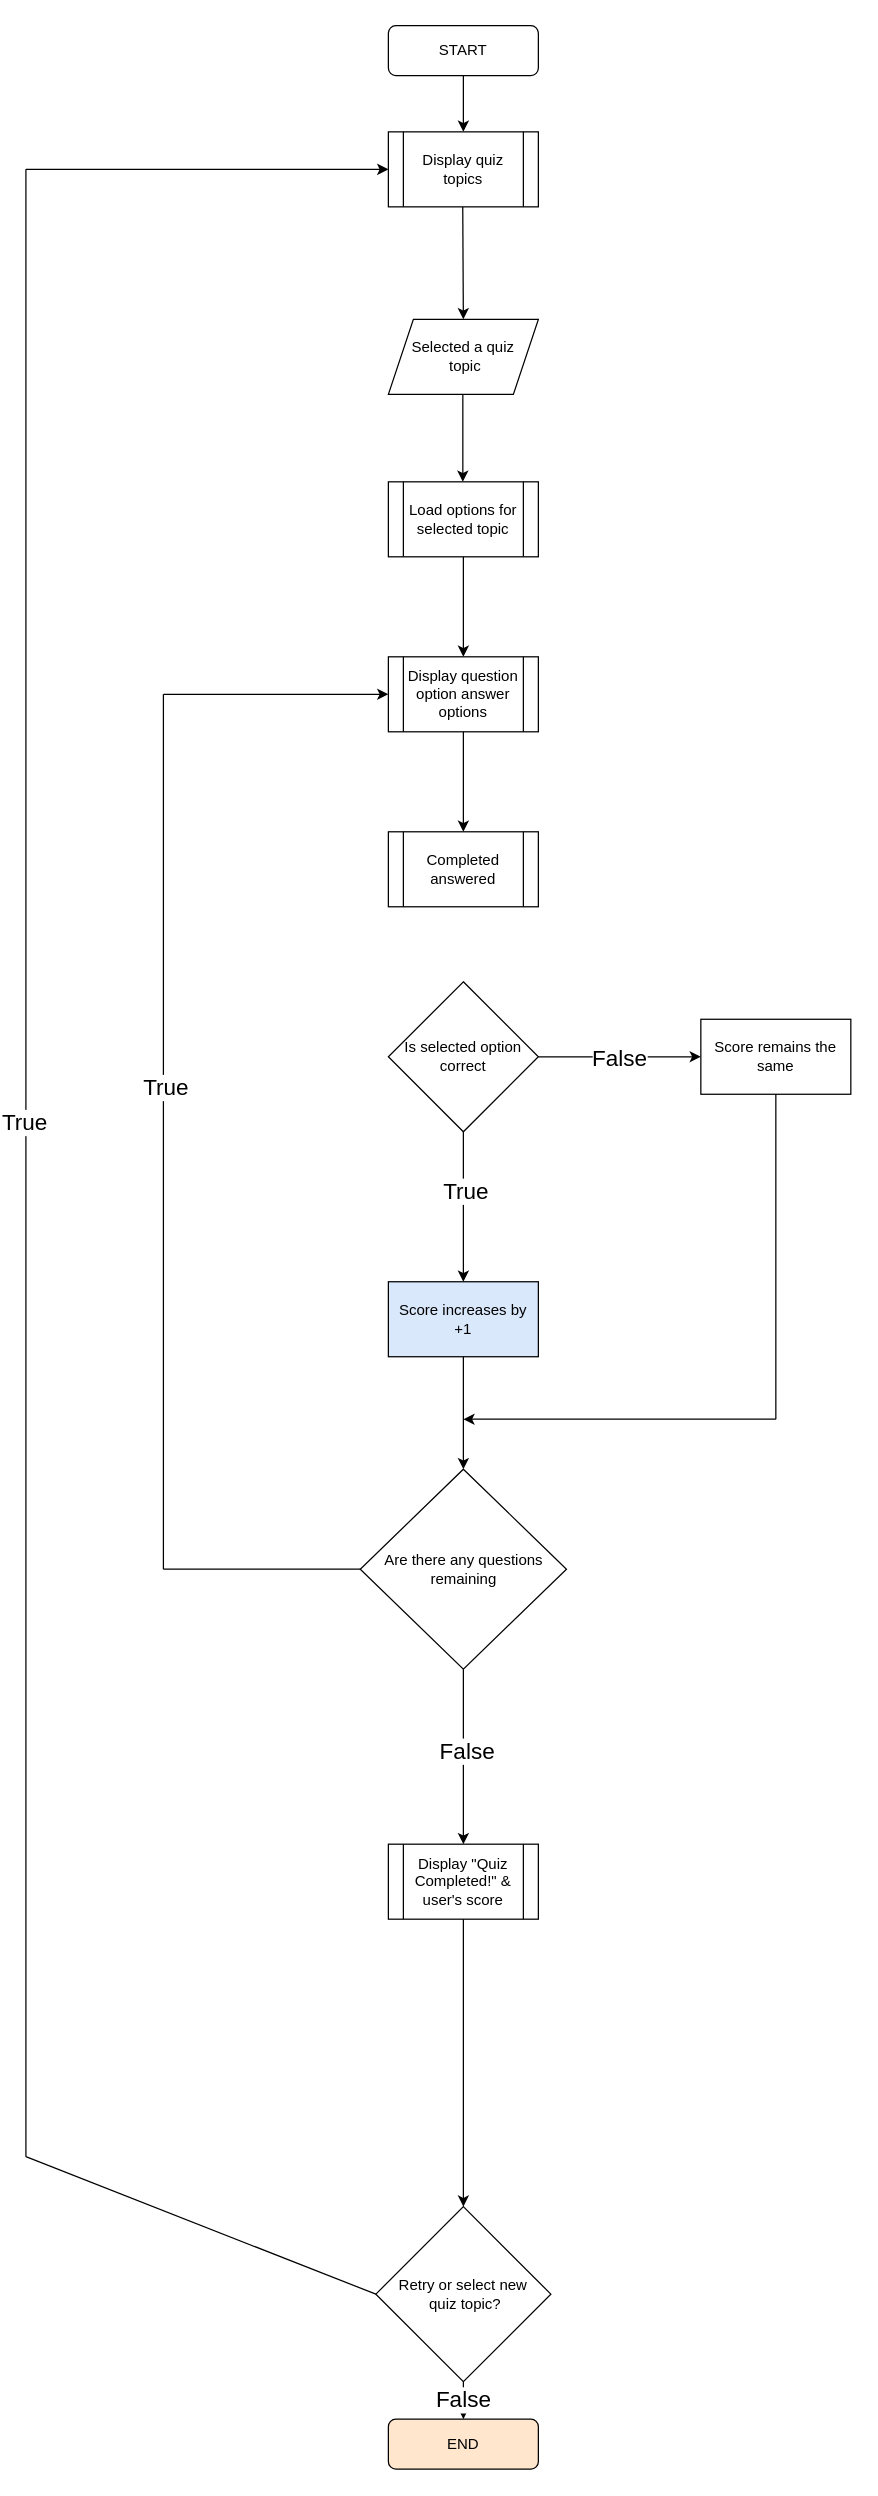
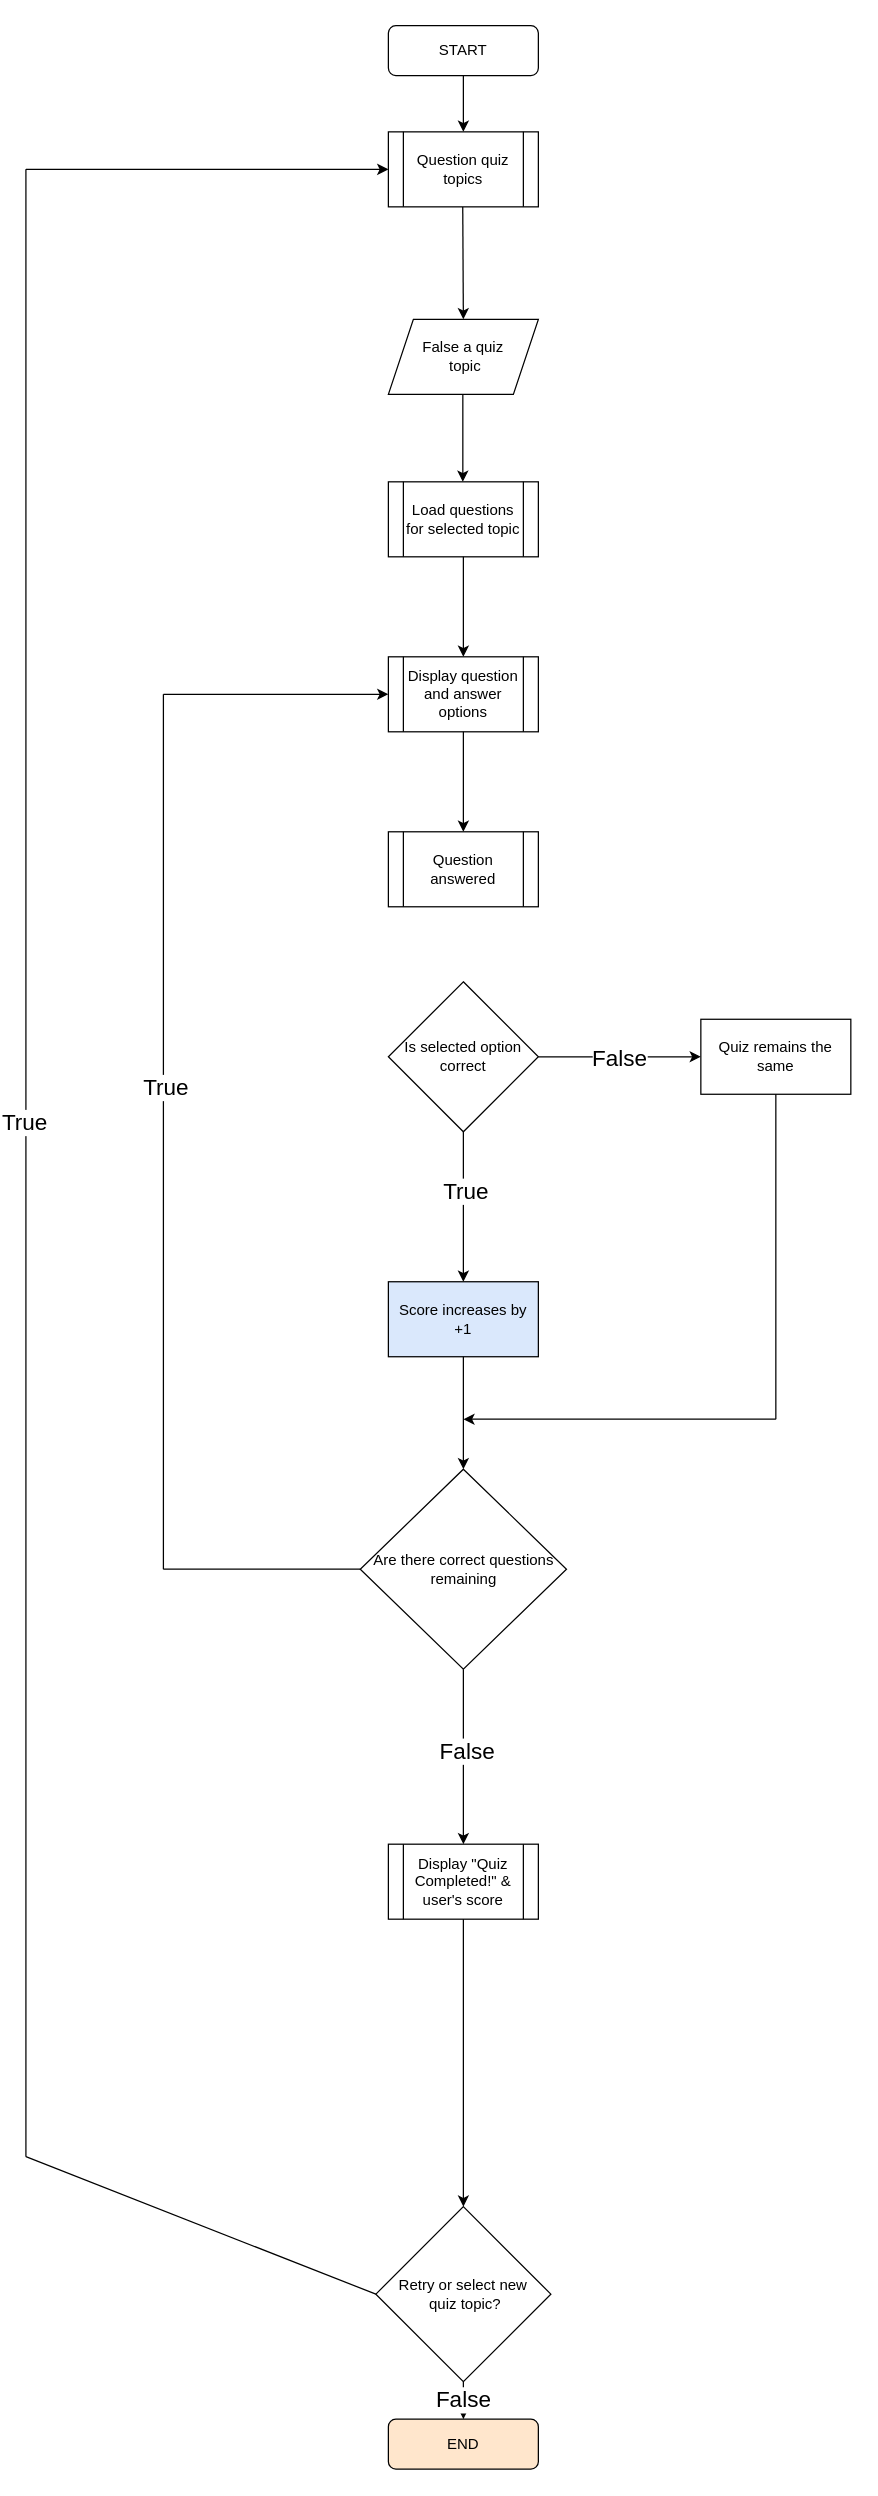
node "Display quiz topics": label "Display quiz topics" -> "Question quiz topics"
node "Selected a quiz topic": label "Selected a quiz topic" -> "False a quiz topic"
node "Load options for selected topic": label "Load options for selected topic" -> "Load questions for selected topic"
node "Display question option answer options": label "Display question option answer options" -> "Display question and answer options"
node "Completed answered": label "Completed answered" -> "Question answered"
node "Score remains the same": label "Score remains the same" -> "Quiz remains the same"
node "Are there any questions remaining": label "Are there any questions remaining" -> "Are there correct questions remaining"
